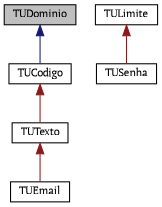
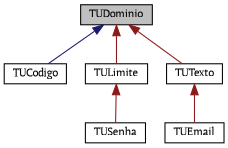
edge "TULimite" -> "TUDominio": added
edge "TUTexto" -> "TUCodigo": now "TUTexto" -> "TUDominio"
